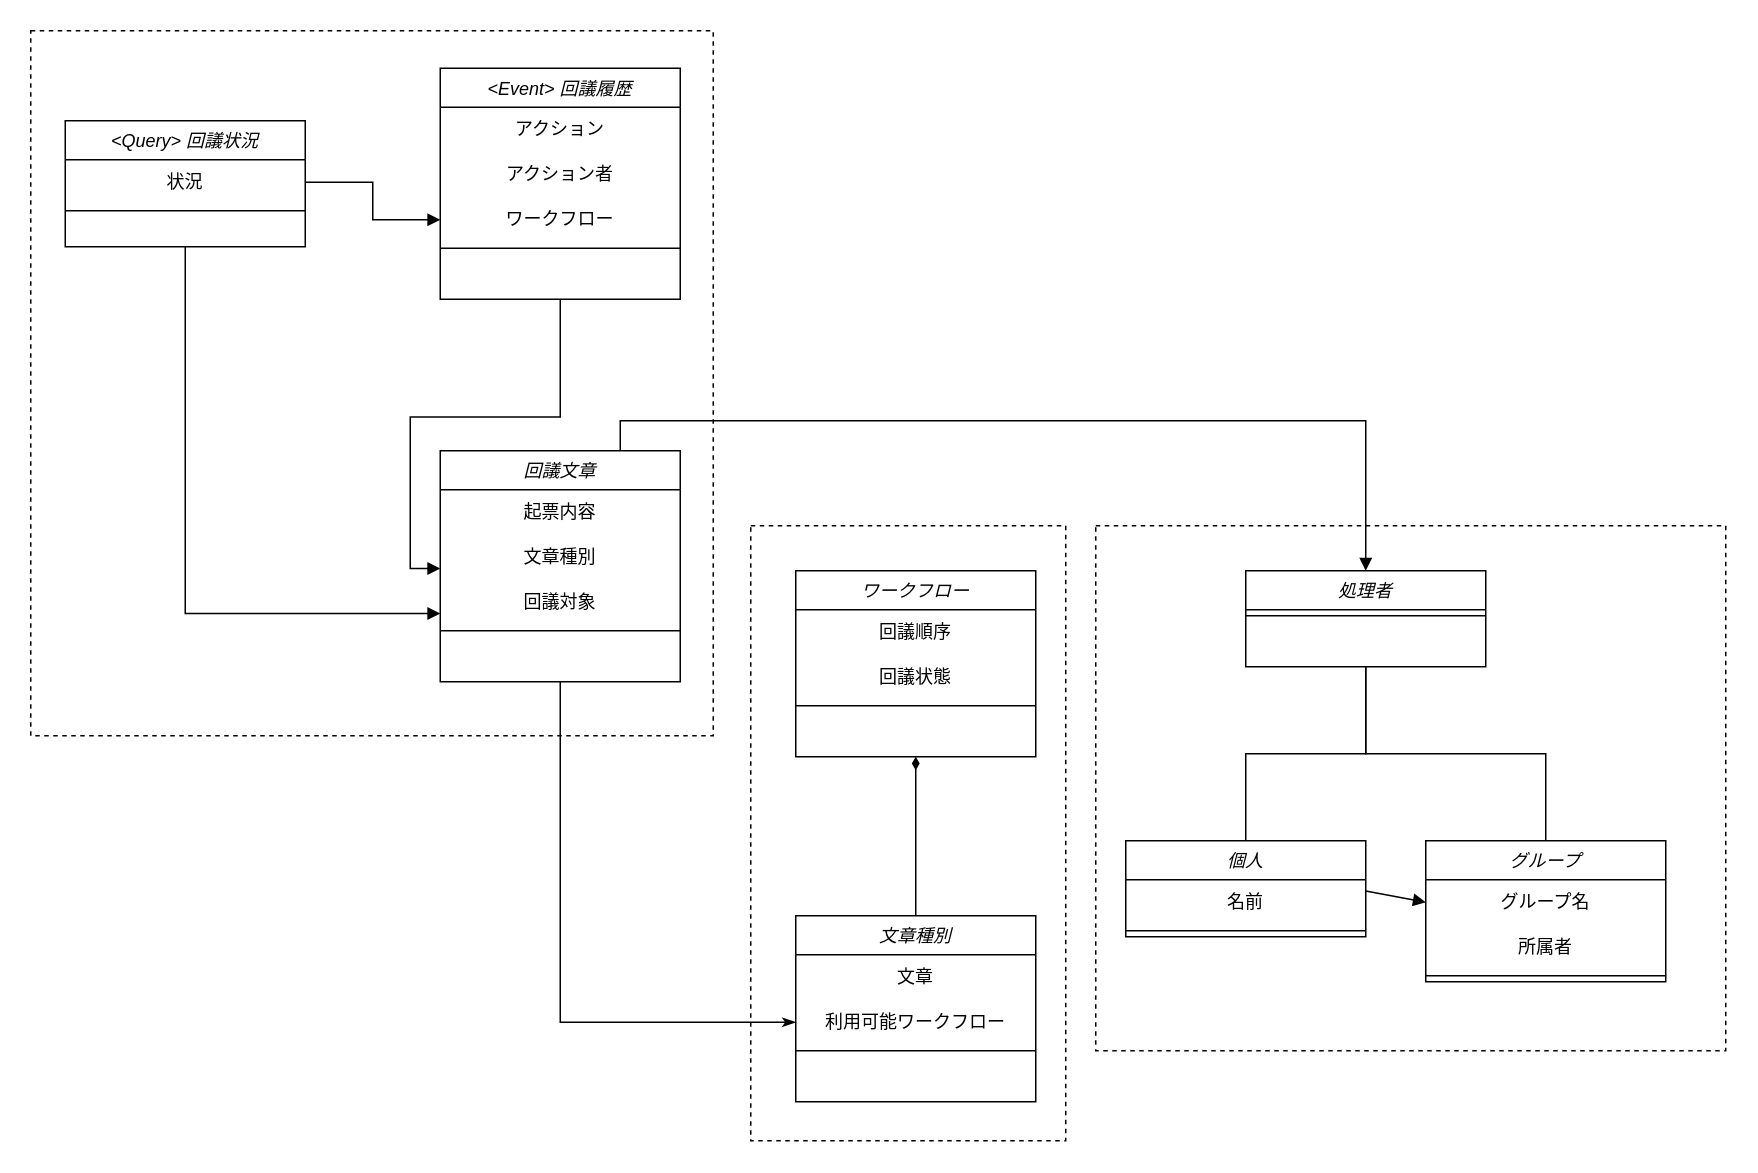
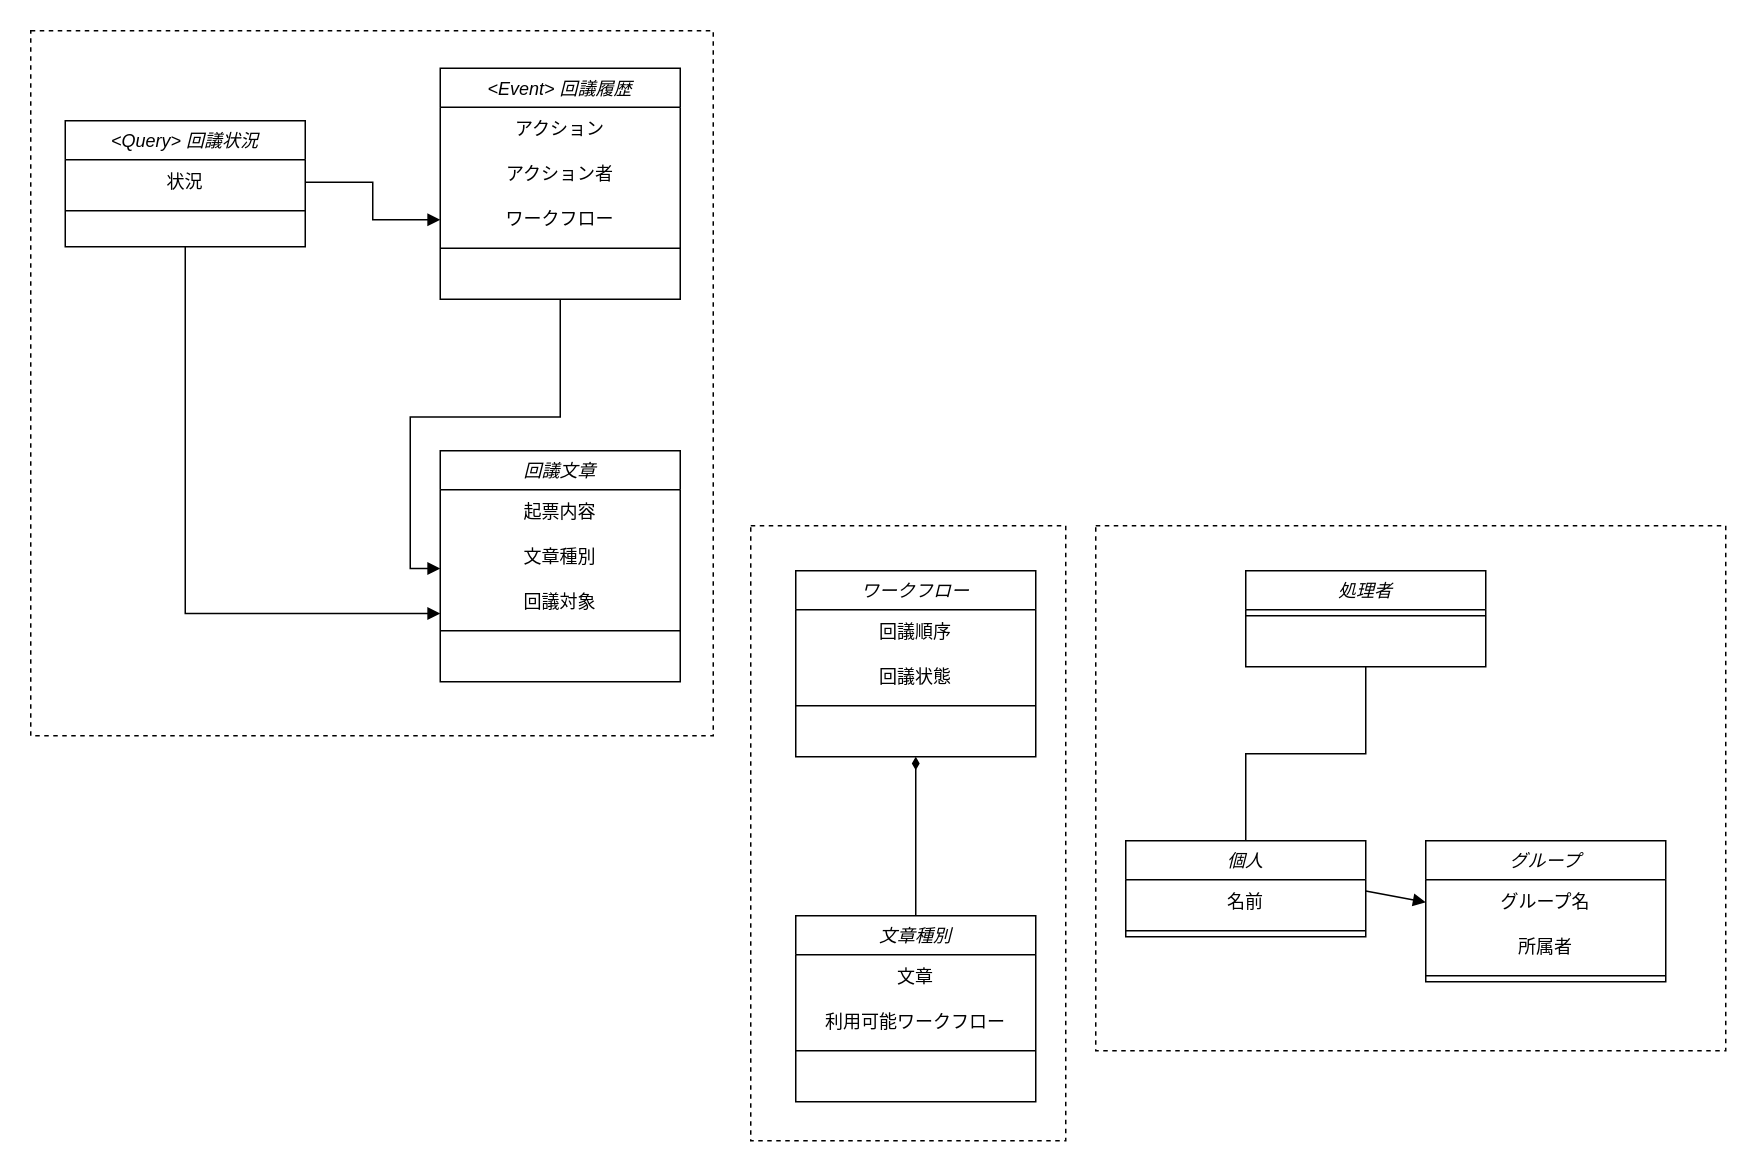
edge "回議文章" -> "処理者": removed
edge "処理者" -- "グループ": removed
edge "回議文章" -> "利用可能ワークフロー": removed
